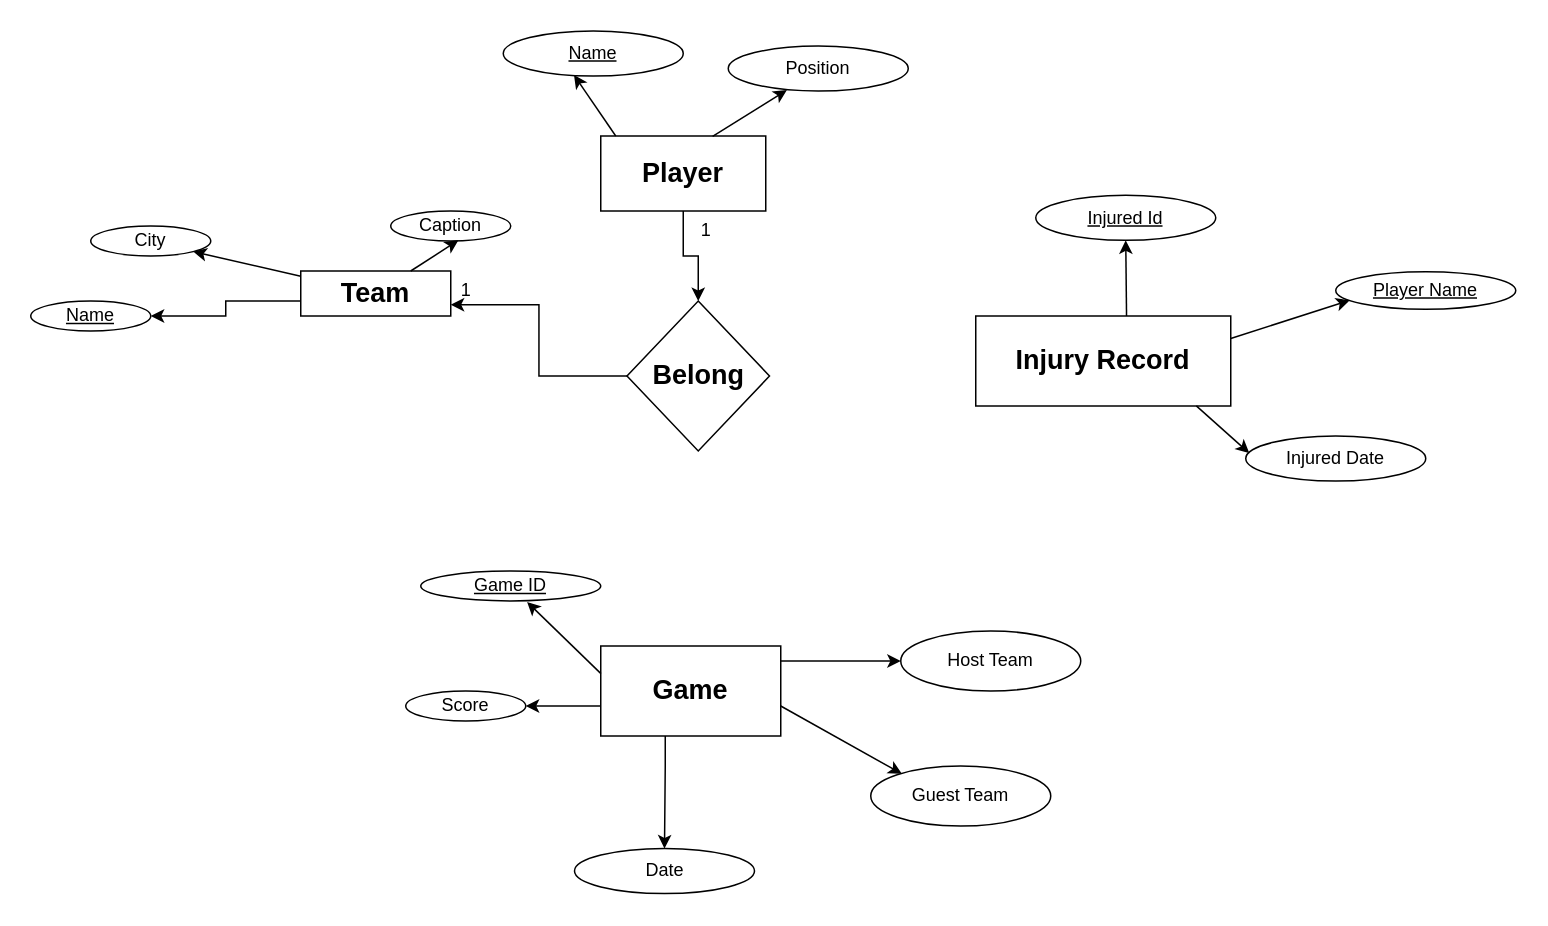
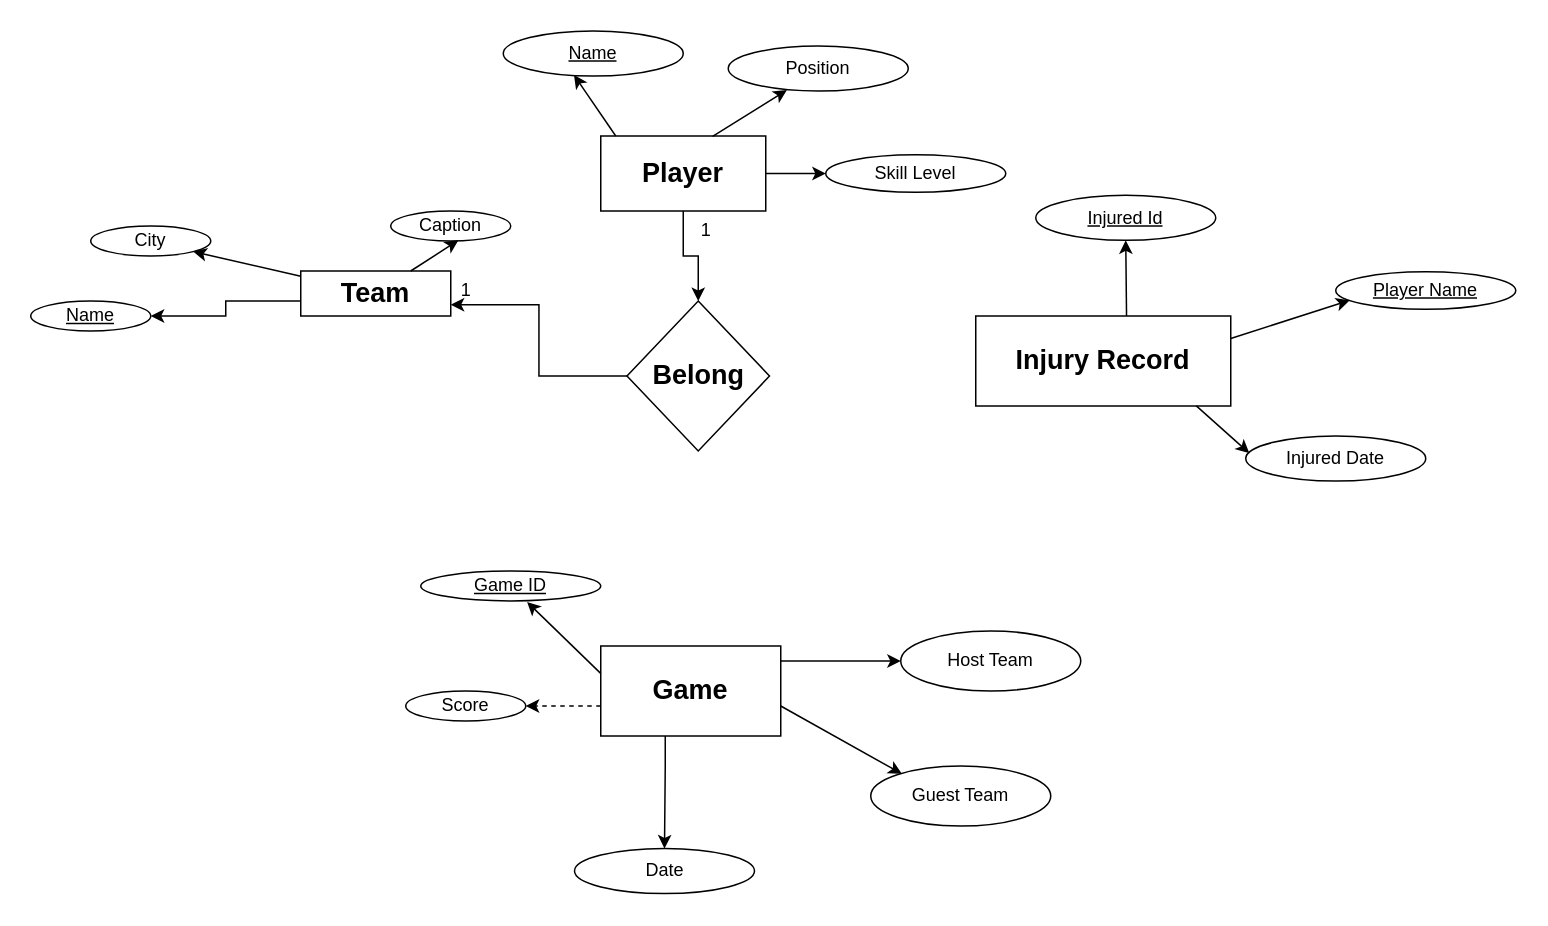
edge "Player" -> "Skill Level": added
node "Skill Level": added
edge "Game" -> "Score": style solid -> dashed
